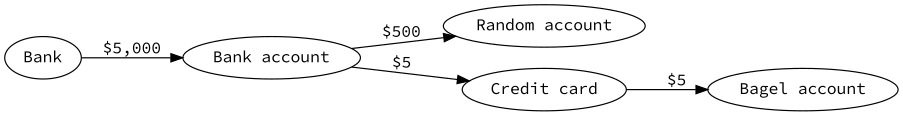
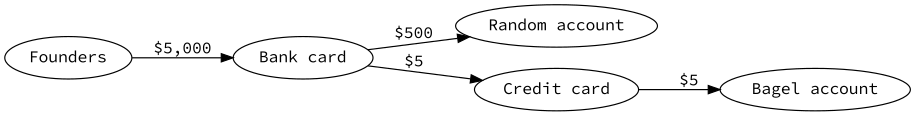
node "Bank": label "Bank" -> "Founders"
node "Bank account": label "Bank account" -> "Bank card"
